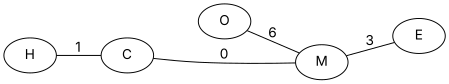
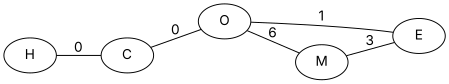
edge "O" -- "E": added, label "1"
edge "H" -- "C": label "1" -> "0"
edge "C" -- "M": now "C" -- "O"
